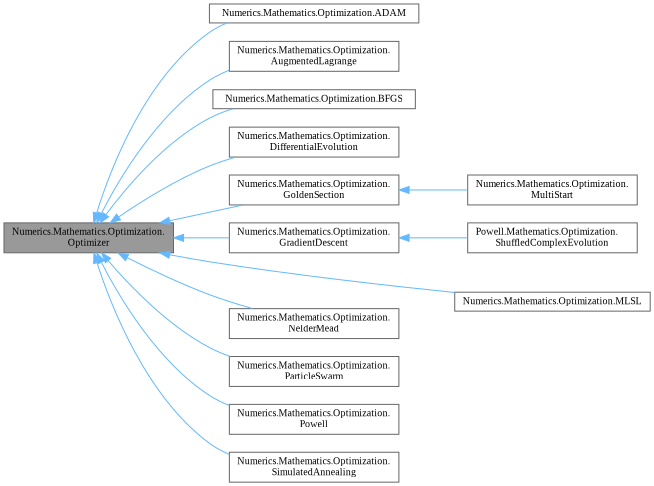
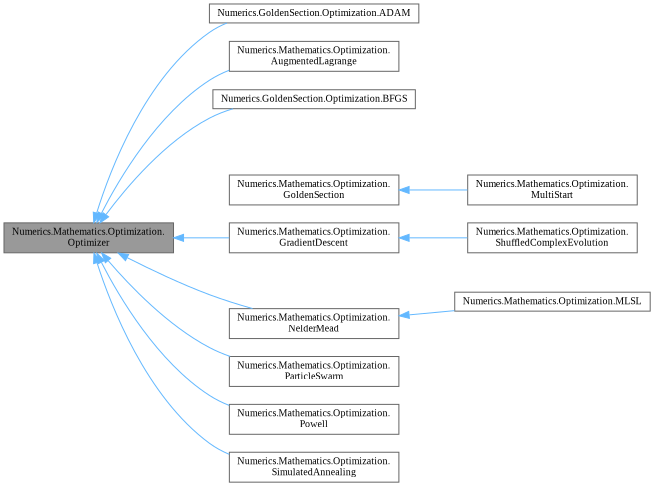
node "Numerics.Mathematics.Optimization.ADAM": label "Numerics.Mathematics.Optimization.ADAM" -> "Numerics.GoldenSection.Optimization.ADAM"
node "Numerics.Mathematics.Optimization.BFGS": label "Numerics.Mathematics.Optimization.BFGS" -> "Numerics.GoldenSection.Optimization.BFGS"
node "Numerics.Mathematics.Optimization. DifferentialEvolution": removed
edge "Numerics.Mathematics.Optimization. GoldenSection" -> "Numerics.Mathematics.Optimization. Optimizer": removed
node "Powell.Mathematics.Optimization. ShuffledComplexEvolution": label "Powell.Mathematics.Optimization. ShuffledComplexEvolution" -> "Numerics.Mathematics.Optimization. ShuffledComplexEvolution"
edge "Numerics.Mathematics.Optimization.MLSL" -> "Numerics.Mathematics.Optimization. Optimizer": now "Numerics.Mathematics.Optimization.MLSL" -> "Numerics.Mathematics.Optimization. NelderMead"
